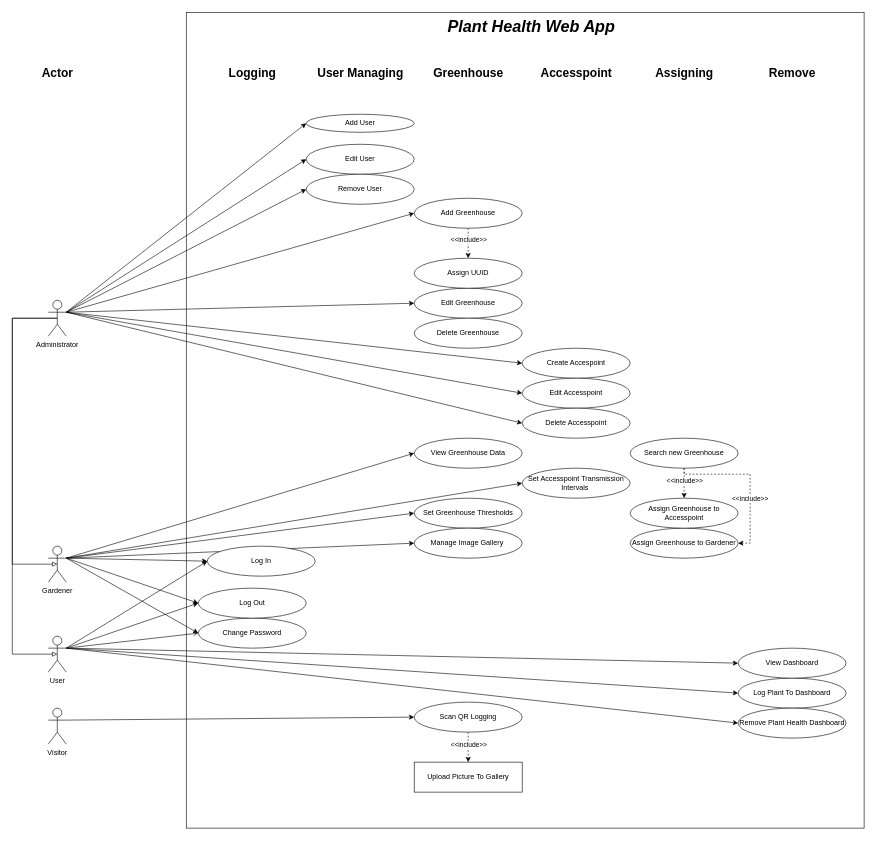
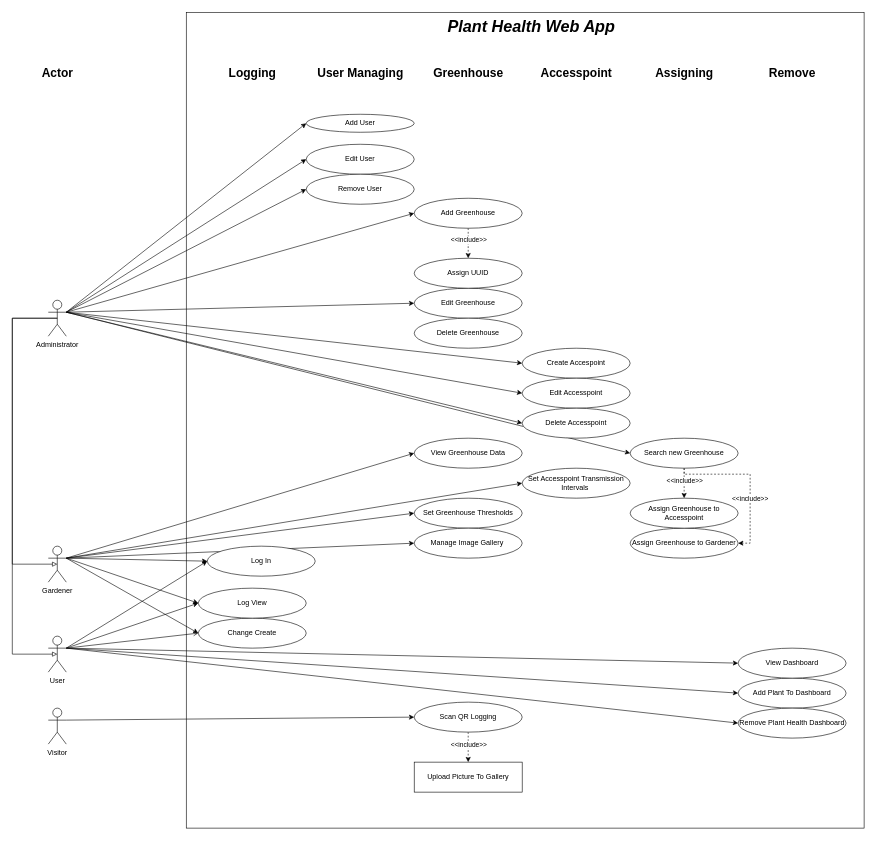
edge "Administrator" -> "Search new Greenhouse": added
node "Log Out": label "Log Out" -> "Log View"
node "Change Password": label "Change Password" -> "Change Create"
node "Log Plant To Dashboard": label "Log Plant To Dashboard" -> "Add Plant To Dashboard"
